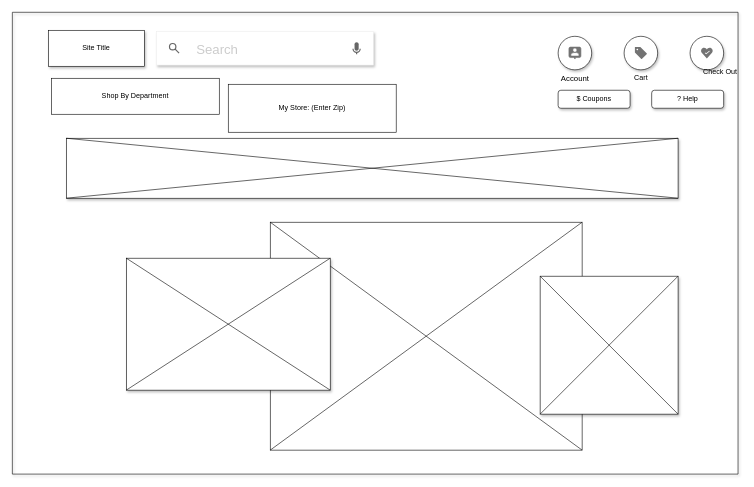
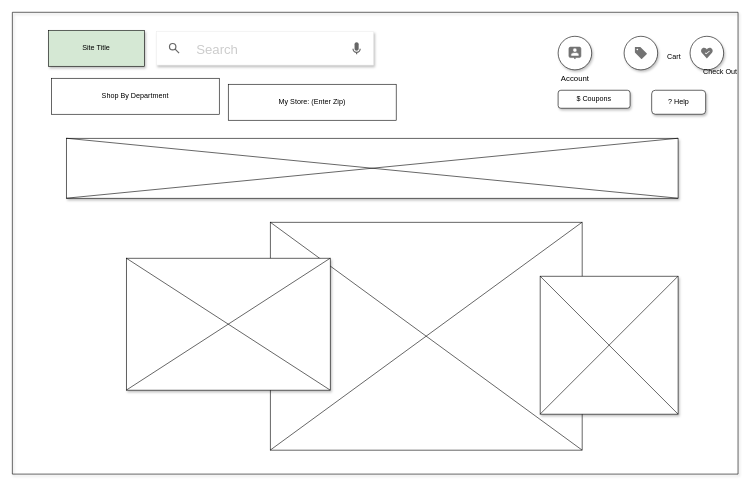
node "Site Title": fillcolor #ffffff -> #d5e8d4
node "Cart": moved (641, 78) -> (674, 57)
node "? Help": size 72x18 -> 54x24
node "My Store: (Enter Zip)": size 168x48 -> 168x36
